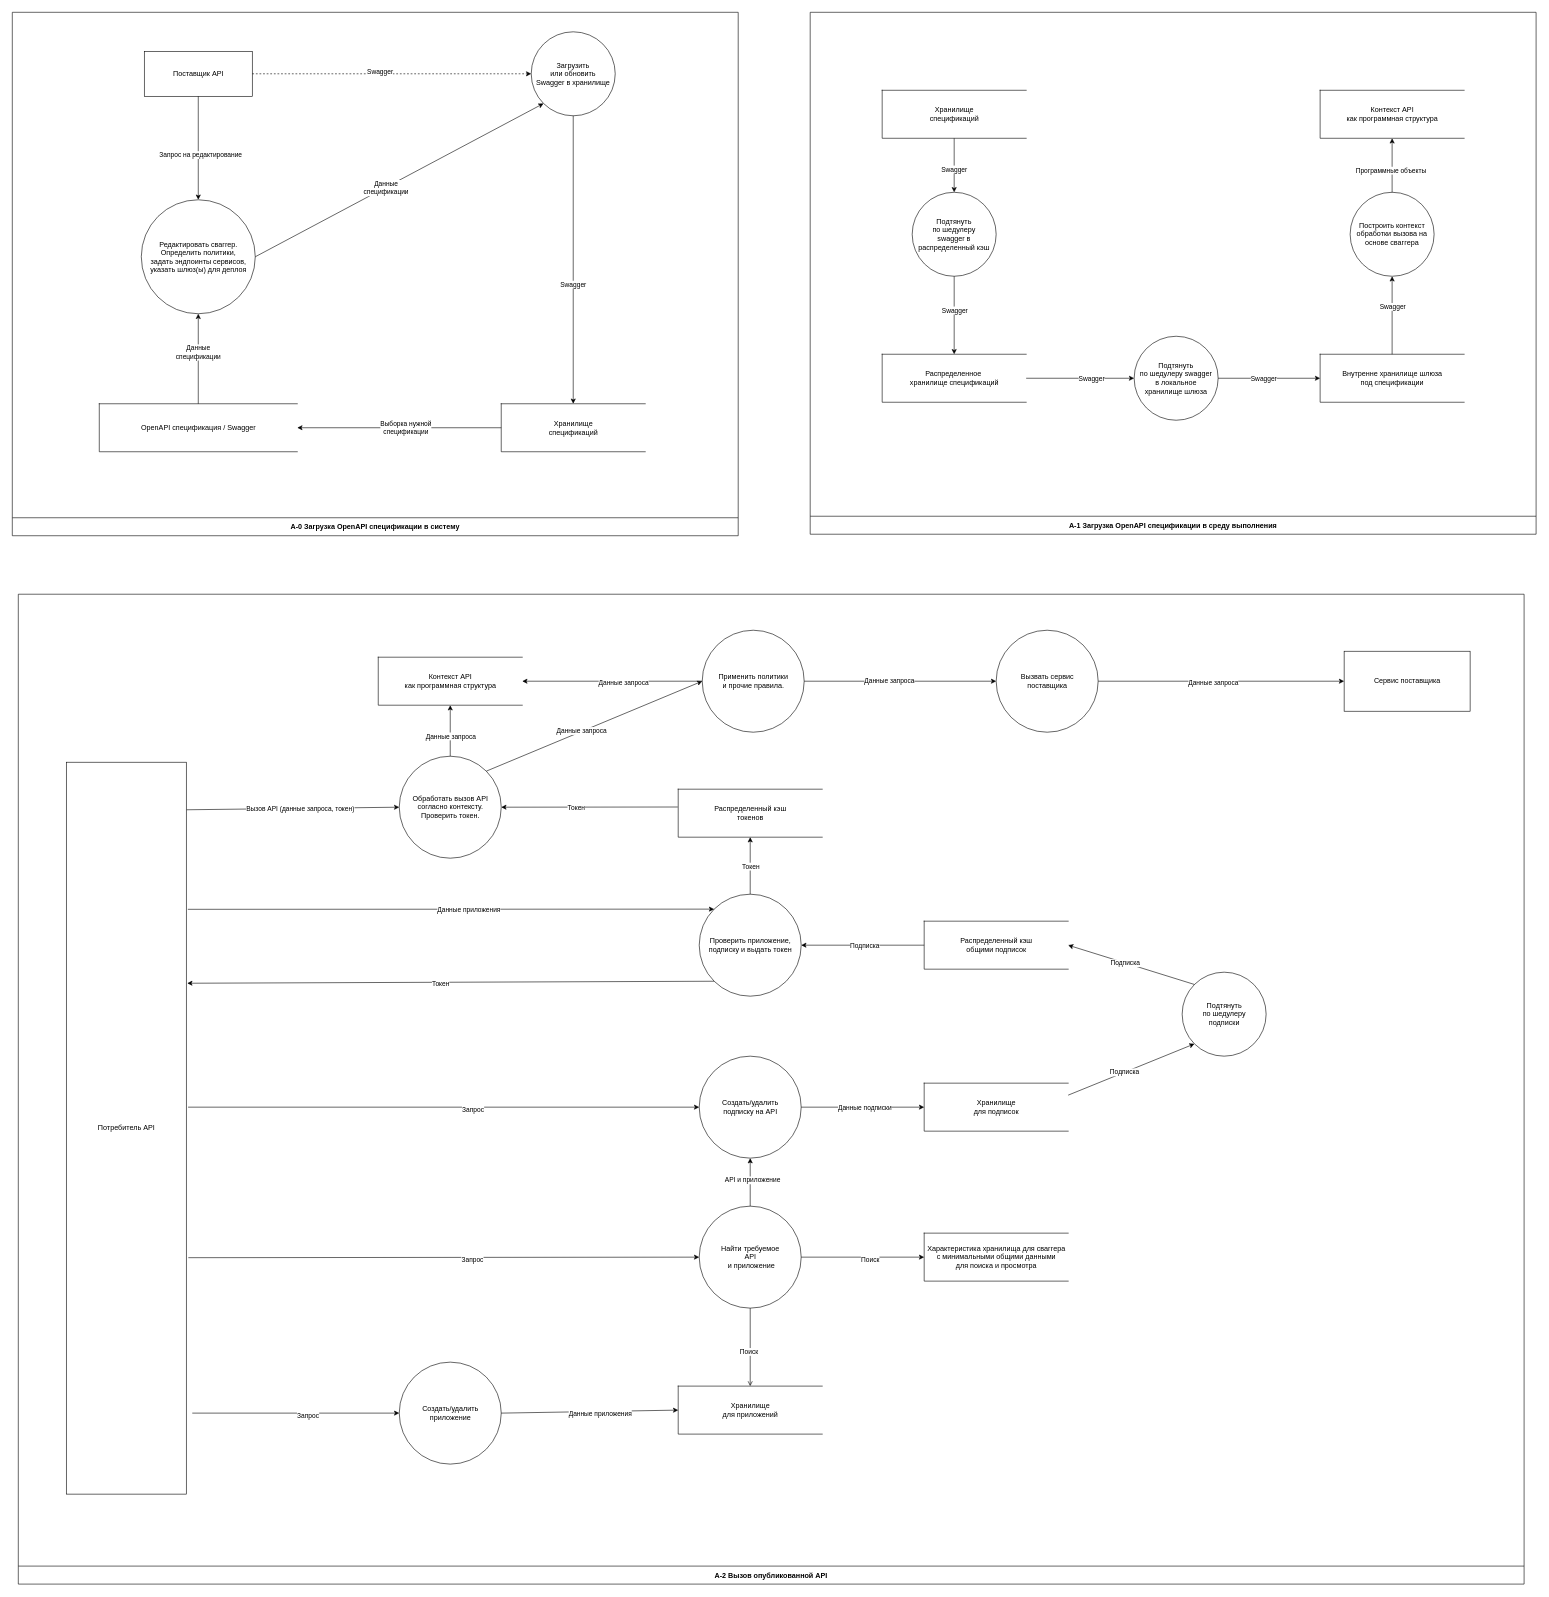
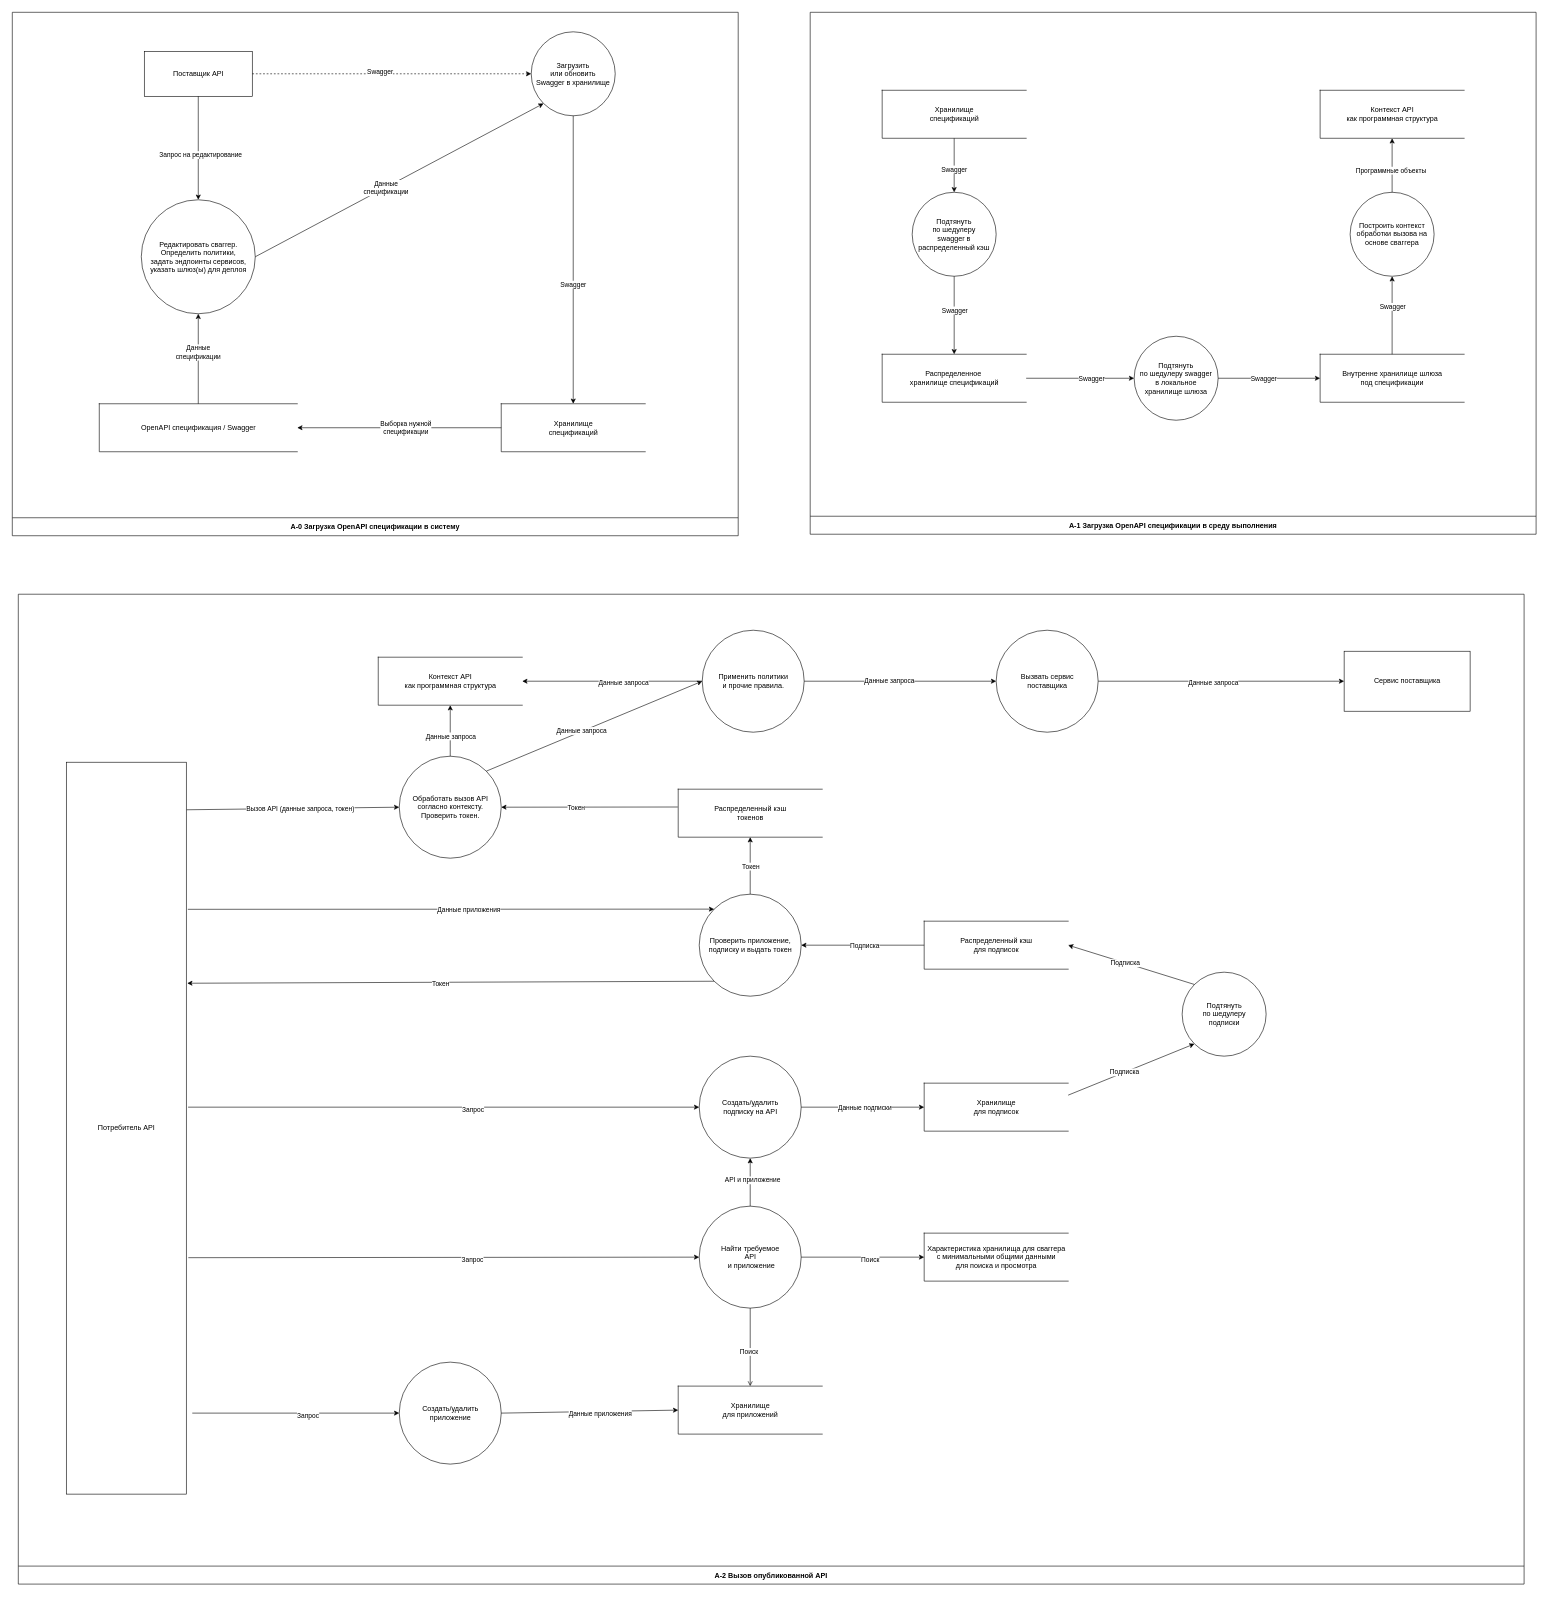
node "Распределенный кэш общими подписок": label "Распределенный кэш общими подписок" -> "Распределенный кэш для подписок"
